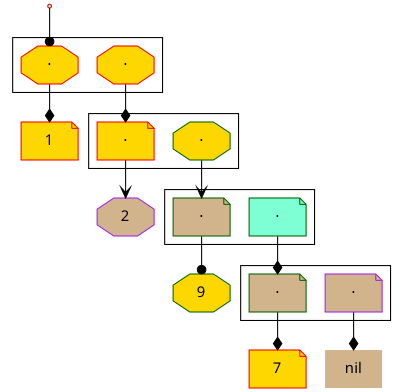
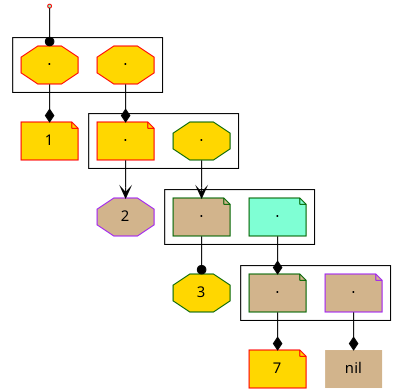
node "9": label "9" -> "3"
